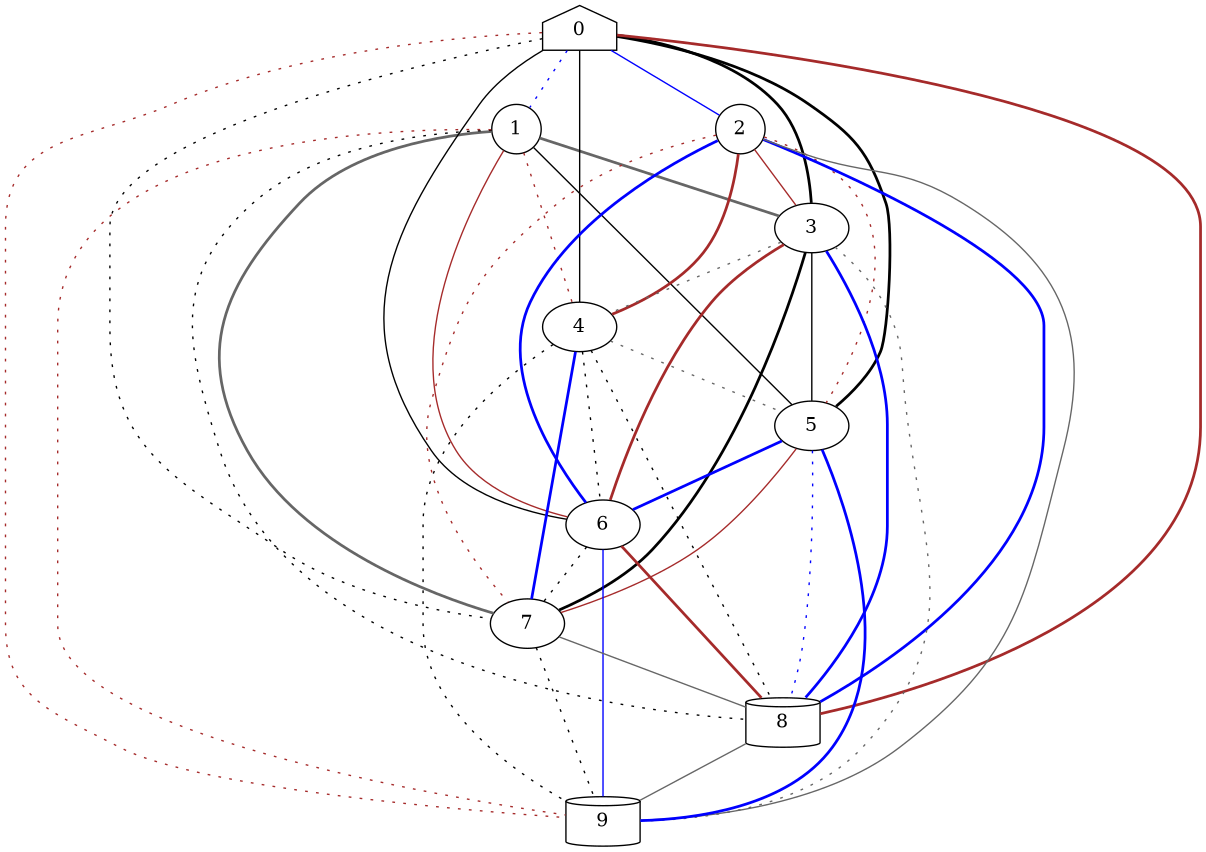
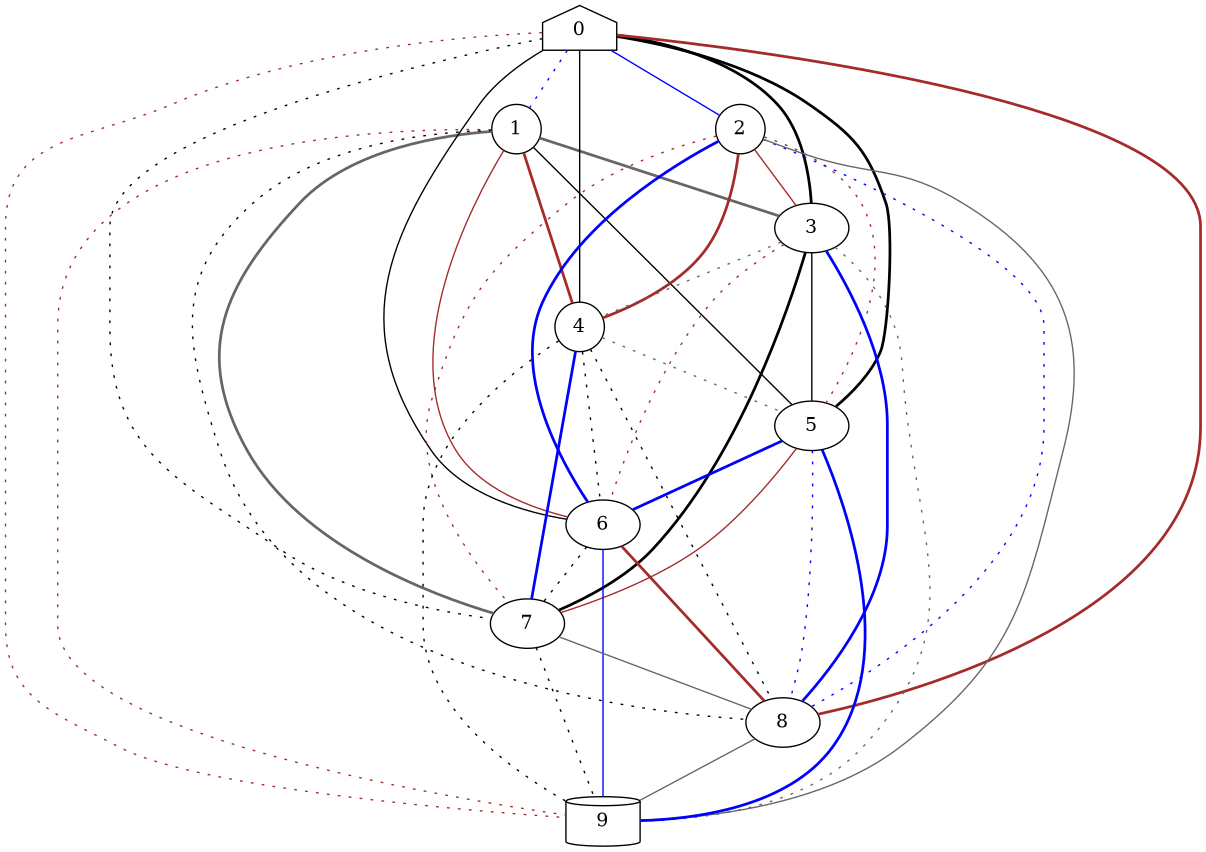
edge "1" -- "4": style dotted -> bold
node "4": shape ellipse -> circle
edge "3" -- "6": style bold -> dotted
edge "2" -- "8": style bold -> dotted
node "8": shape cylinder -> ellipse
